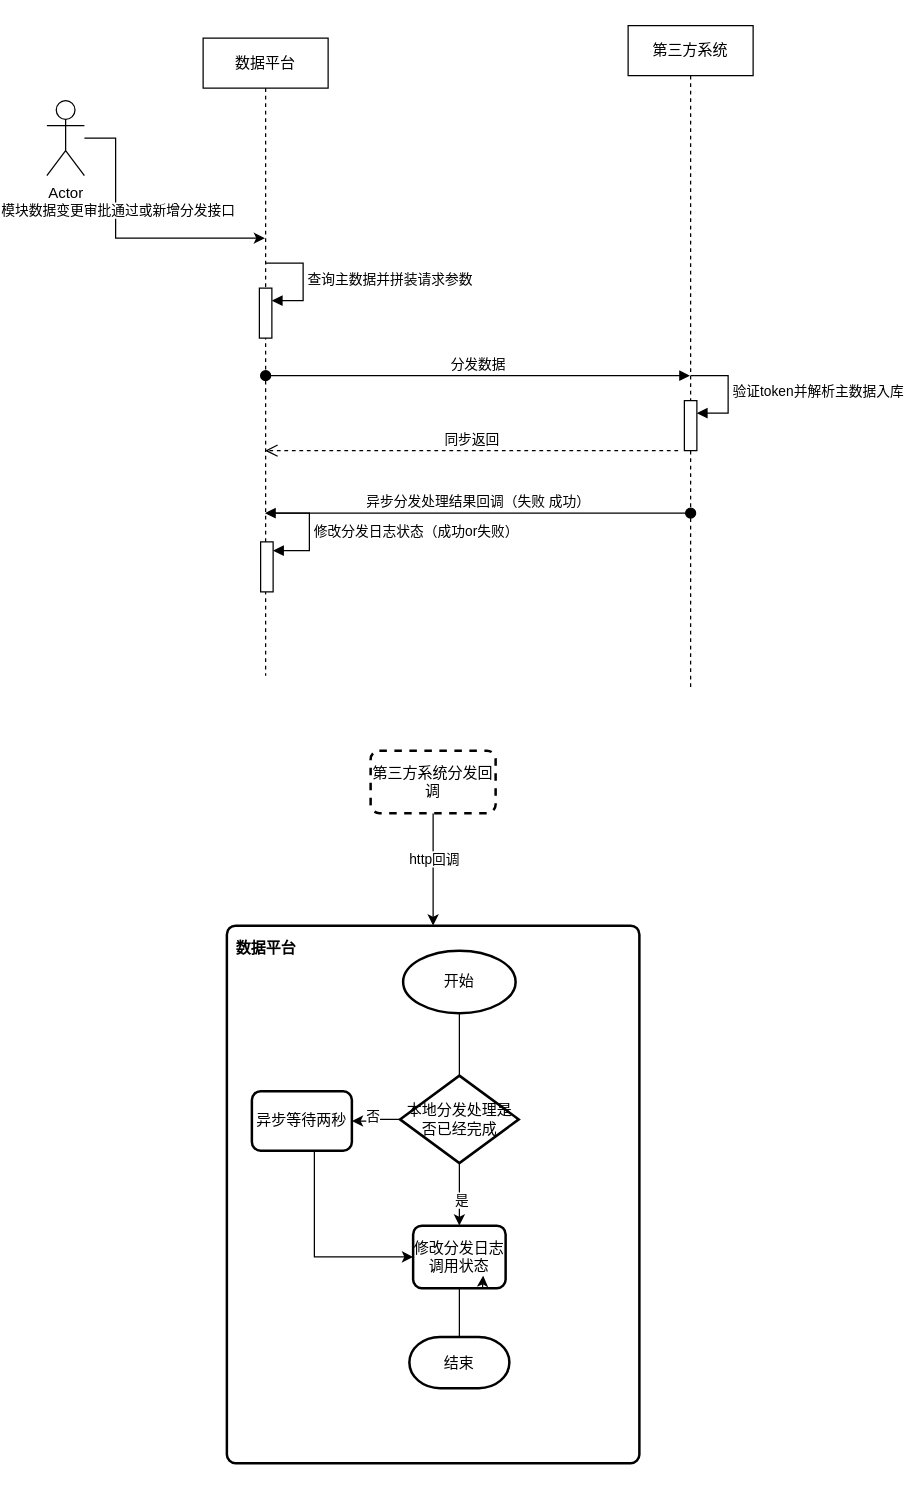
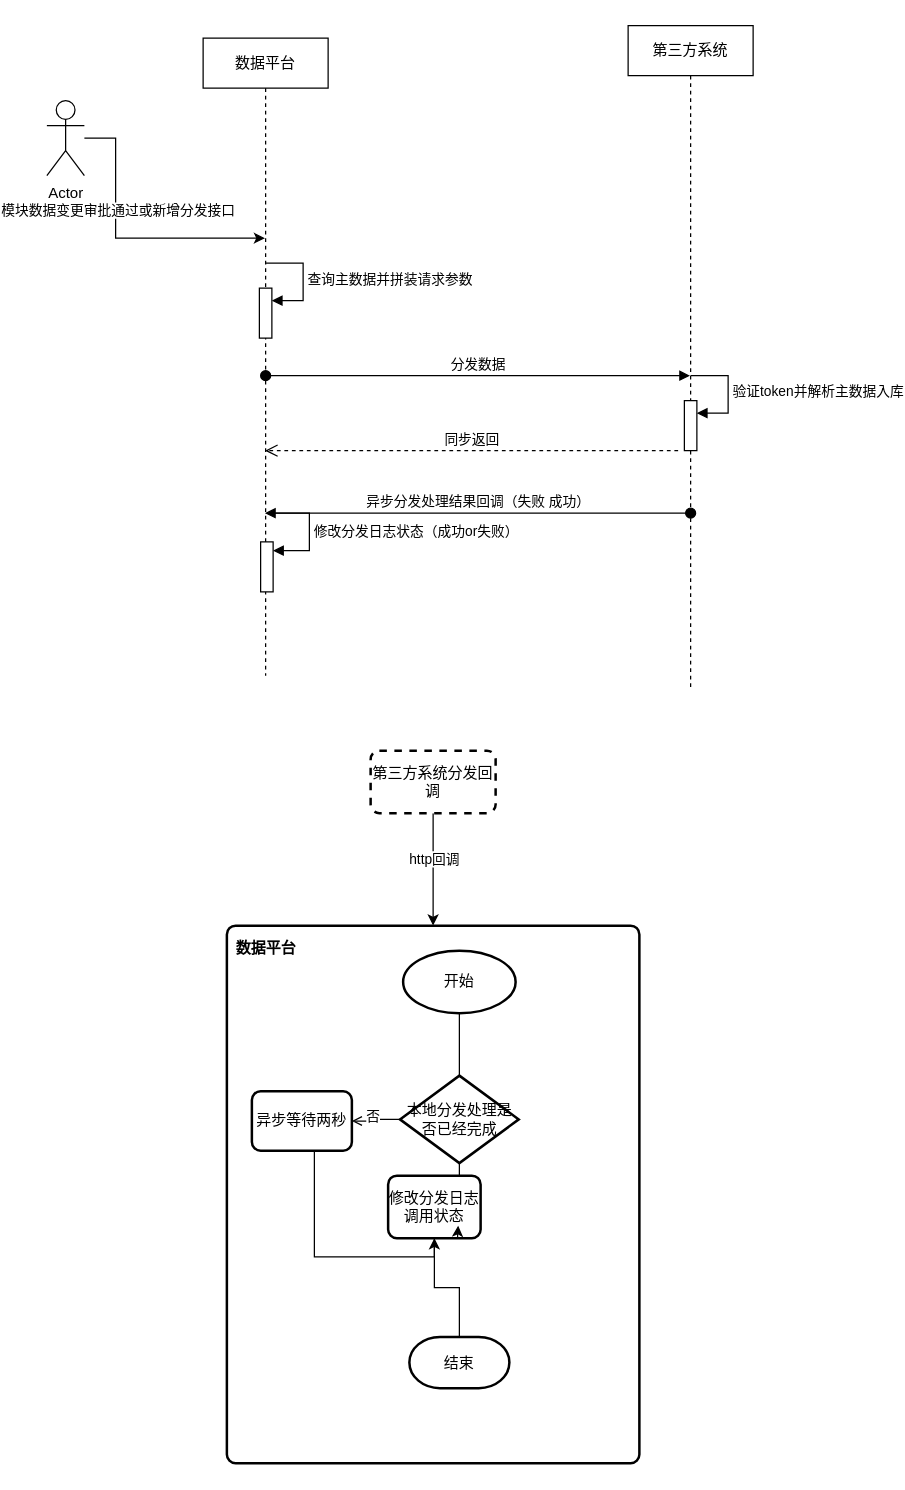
edge "本地分发处理是否已经完成" -> "异步等待两秒": arrowhead classic -> open
node "修改分发日志调用状态": moved (459, 1257) -> (434, 1207)
